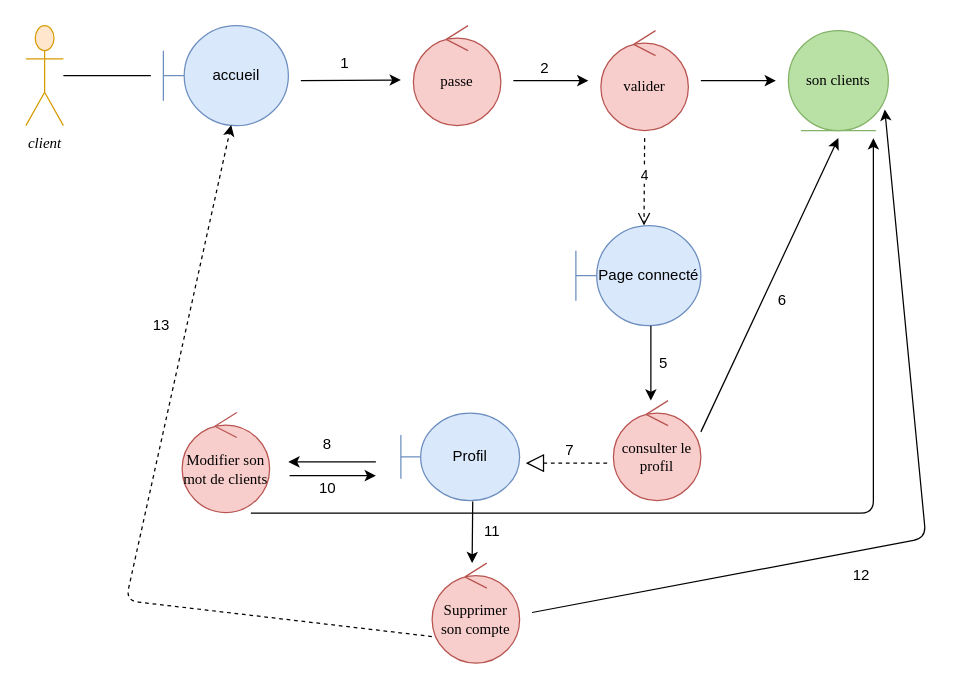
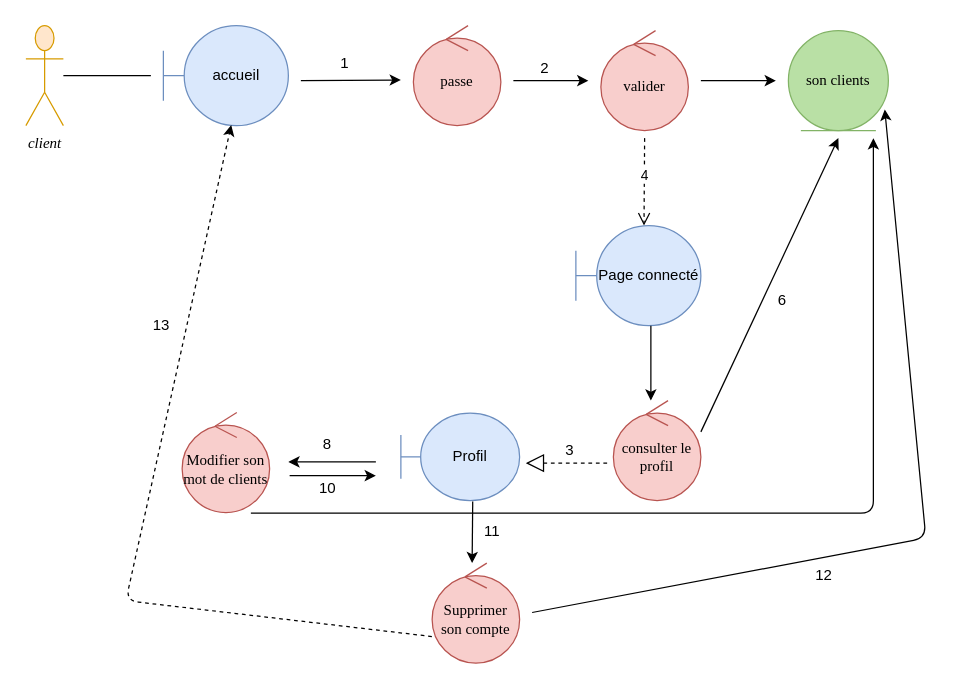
node "5": removed
node "7": label "7" -> "3"
node "12": moved (869, 576) -> (832, 576)
